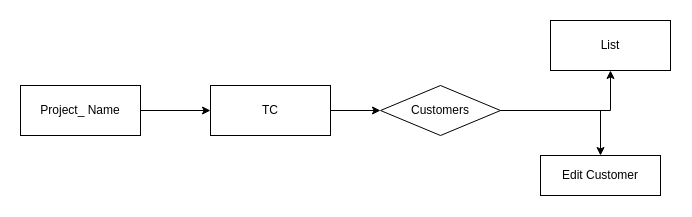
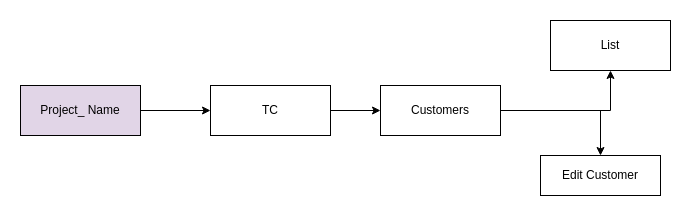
node "Project_ Name": fillcolor #ffffff -> #e1d5e7
node "Customers": shape diamond -> rectangle
